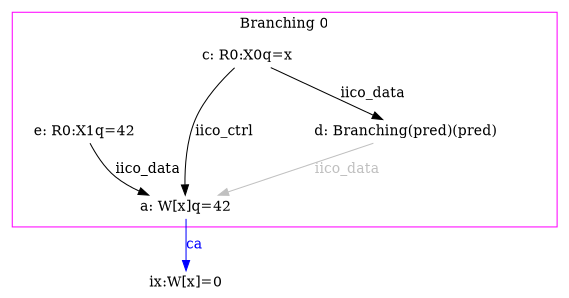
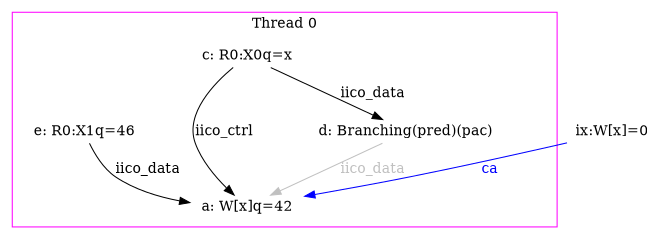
cluster "Branching 0": label "Branching 0" -> "Thread 0"
node "e: R0:X1q=42": label "e: R0:X1q=42" -> "e: R0:X1q=46"
node "d: Branching(pred)(pred)": label "d: Branching(pred)(pred)" -> "d: Branching(pred)(pac)"
edge "a: W[x]q=42" -> "ix:W[x]=0": reversed
